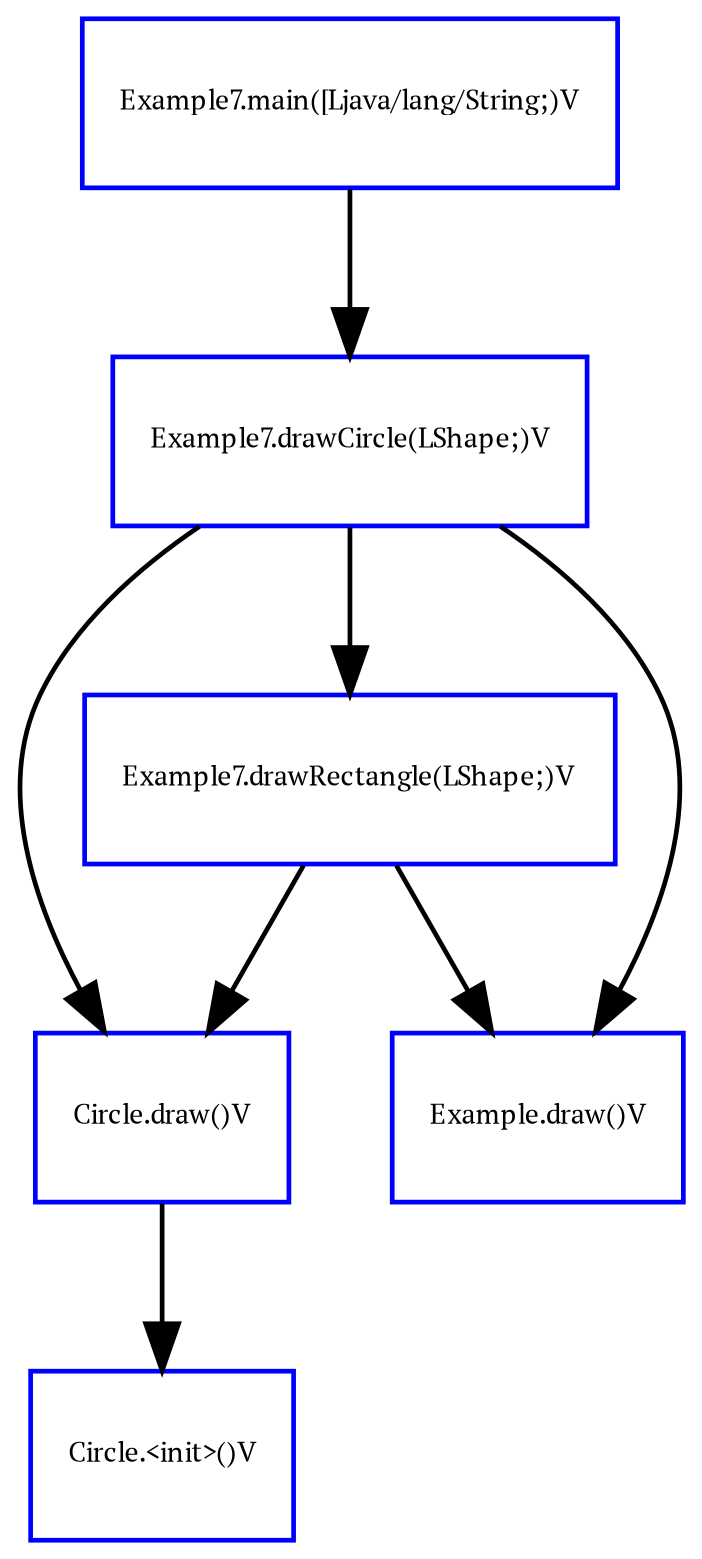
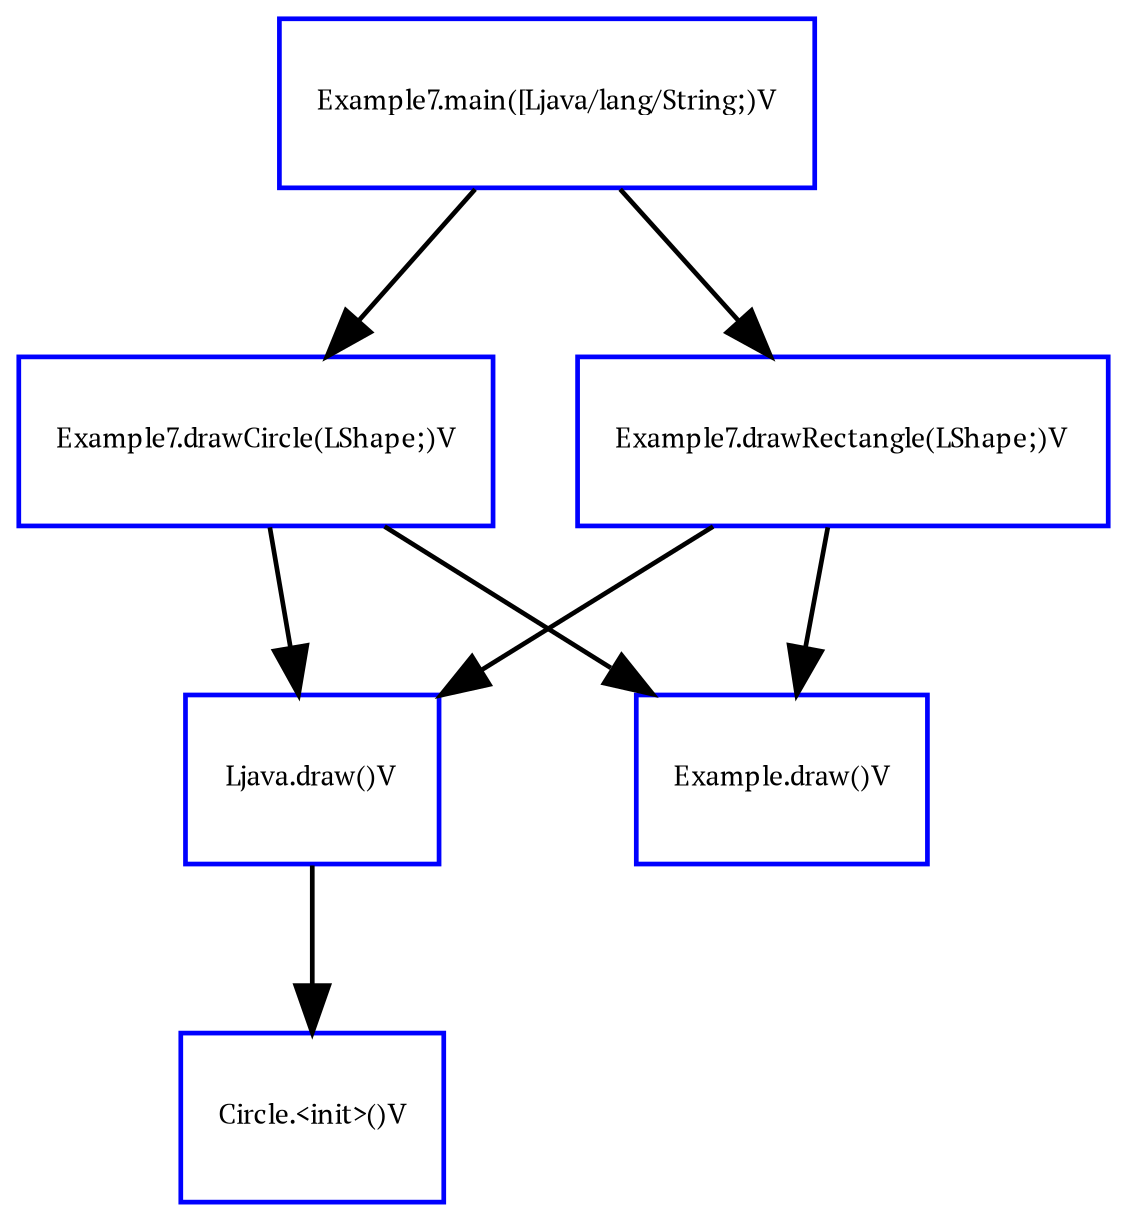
edge "Example7.drawCircle(LShape;)V" -> "Example7.drawRectangle(LShape;)V": now "Example7.main([Ljava/lang/String;)V" -> "Example7.drawRectangle(LShape;)V"
node "Circle.draw()V": label "Circle.draw()V" -> "Ljava.draw()V"
